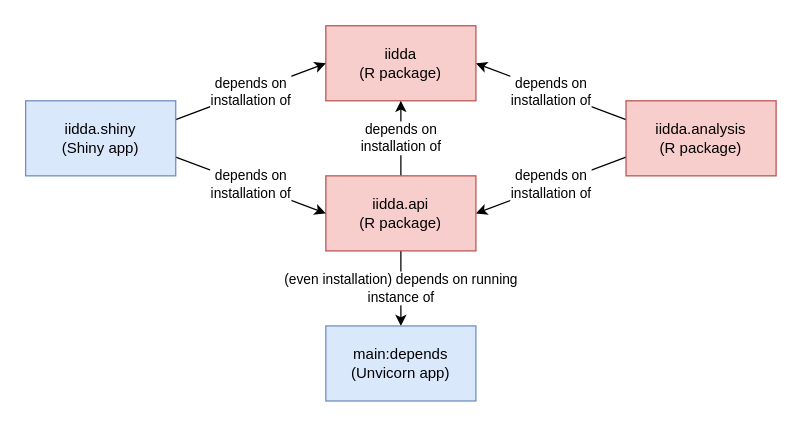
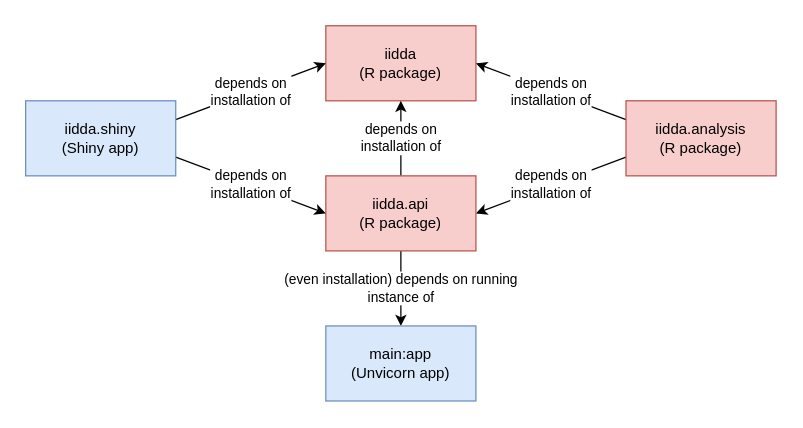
node "main:depends (Unvicorn app)": label "main:depends (Unvicorn app)" -> "main:app (Unvicorn app)"
